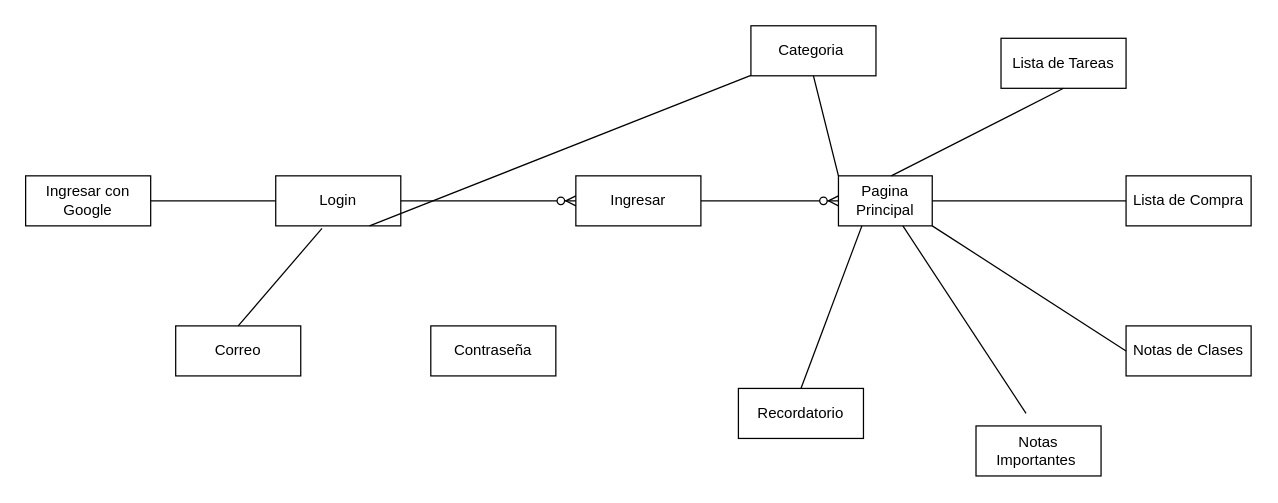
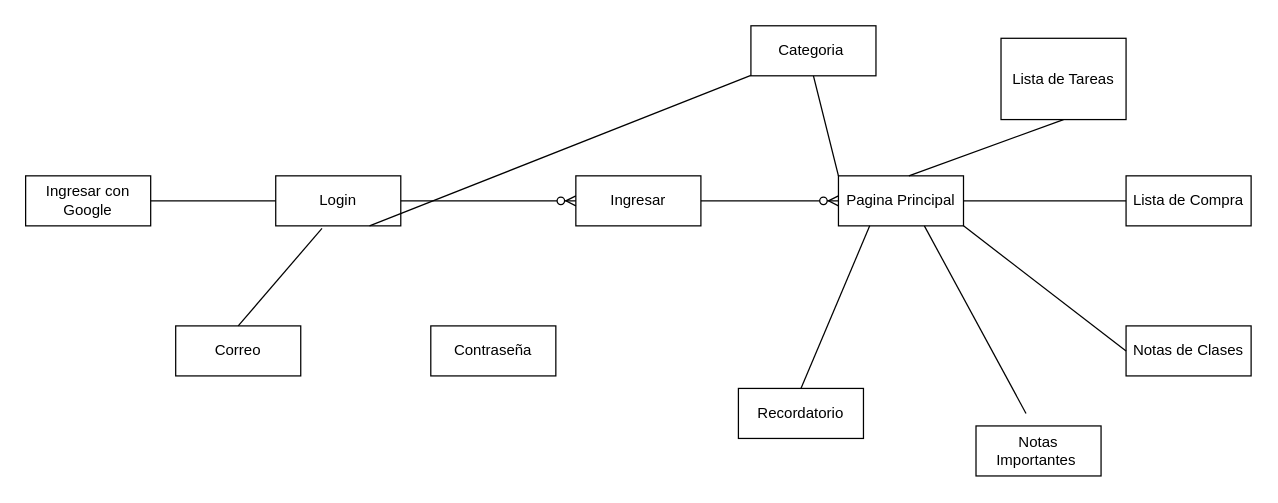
node "Lista de Tareas": size 125x50 -> 125x81
node "Pagina Principal": size 94x50 -> 125x50
